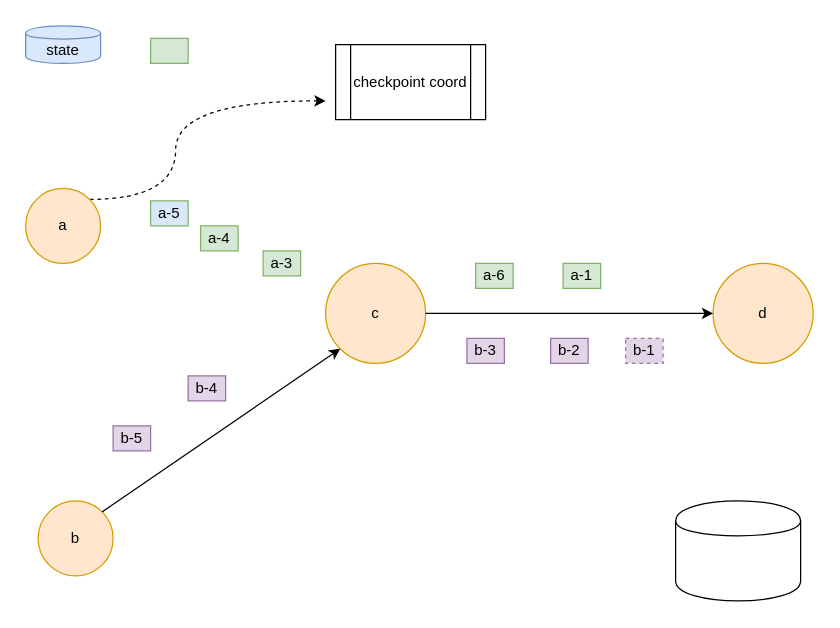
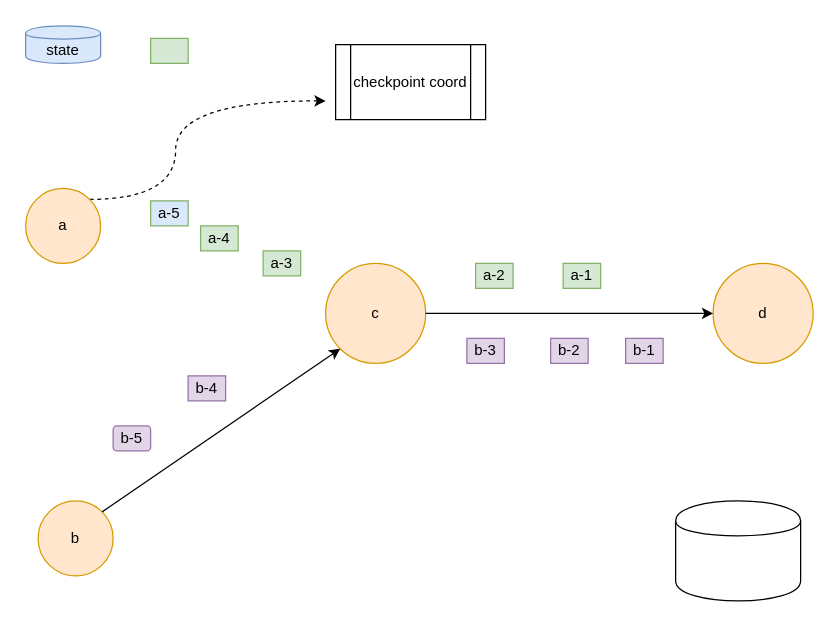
node "a-6": label "a-6" -> "a-2"
node "b-1": style dashed -> solid
node "b-5": shape rectangle -> rounded rectangle
